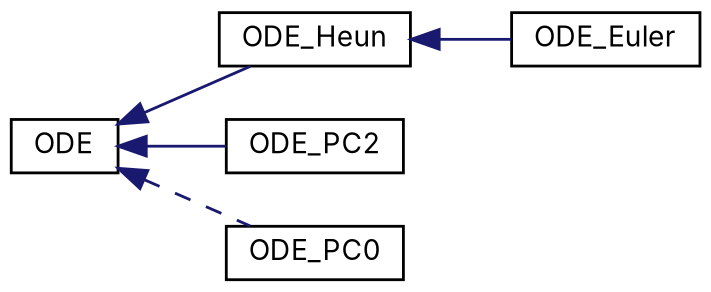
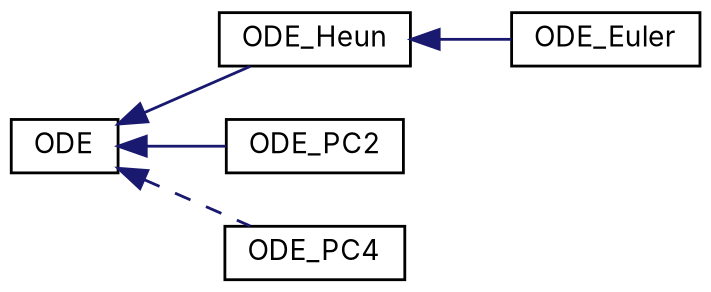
node "ODE_PC0": label "ODE_PC0" -> "ODE_PC4"
